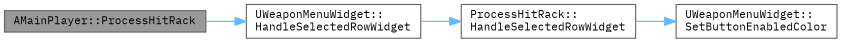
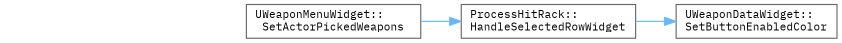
node "AMainPlayer::ProcessHitRack": removed
node "UWeaponMenuWidget:: HandleSelectedRowWidget": label "UWeaponMenuWidget:: HandleSelectedRowWidget" -> "UWeaponMenuWidget:: SetActorPickedWeapons"
node "UWeaponMenuWidget:: SetButtonEnabledColor": label "UWeaponMenuWidget:: SetButtonEnabledColor" -> "UWeaponDataWidget:: SetButtonEnabledColor"
